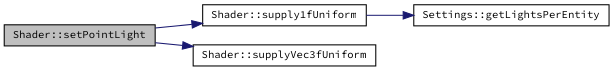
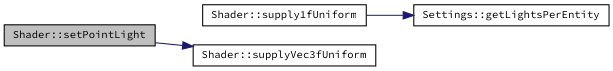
edge "Shader::setPointLight" -> "Shader::supply1fUniform": removed
